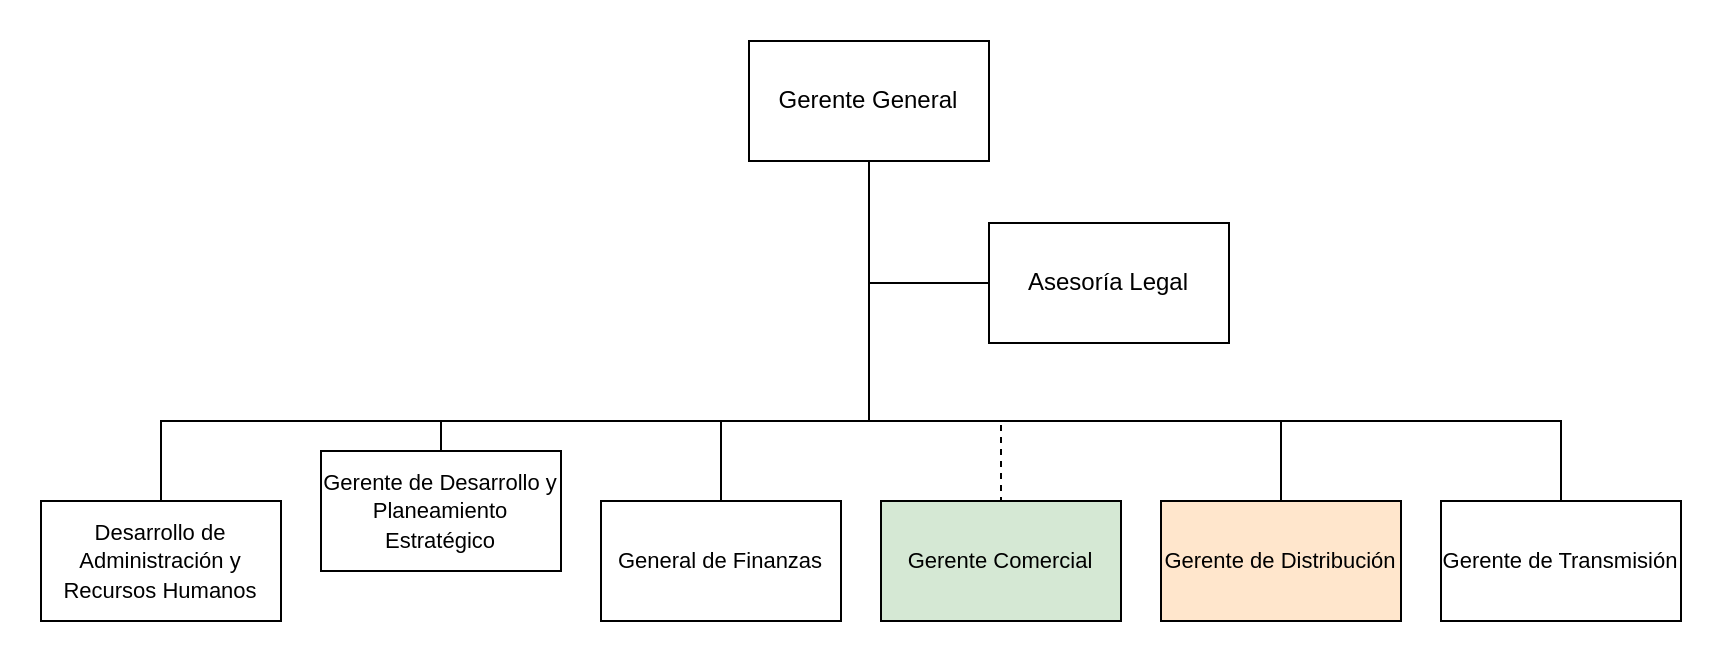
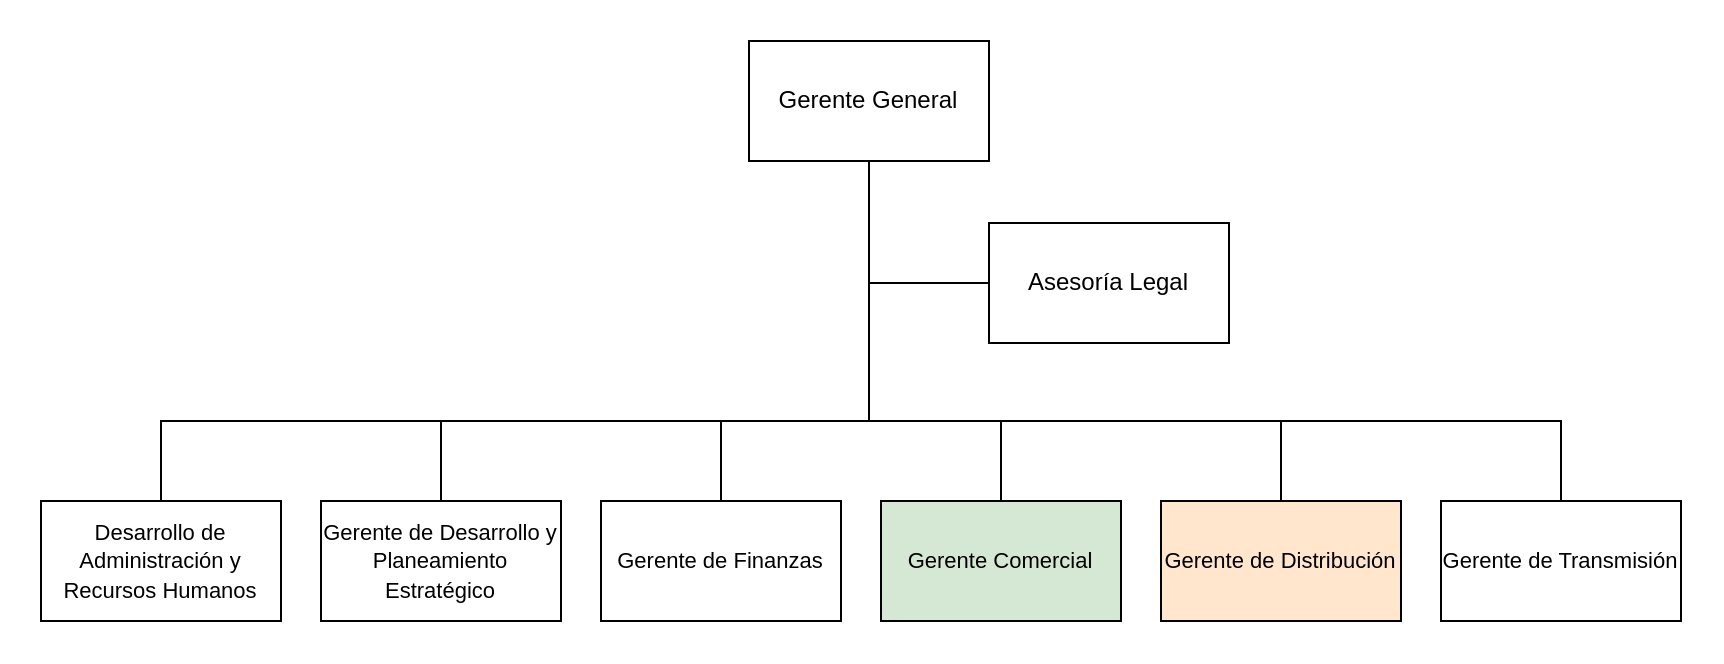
edge "Gerente General" -- "Gerente Comercial": style dashed -> solid
node "Gerente de Desarrollo y Planeamiento Estratégico": moved (441, 511) -> (441, 561)
node "General de Finanzas": label "General de Finanzas" -> "Gerente de Finanzas"
